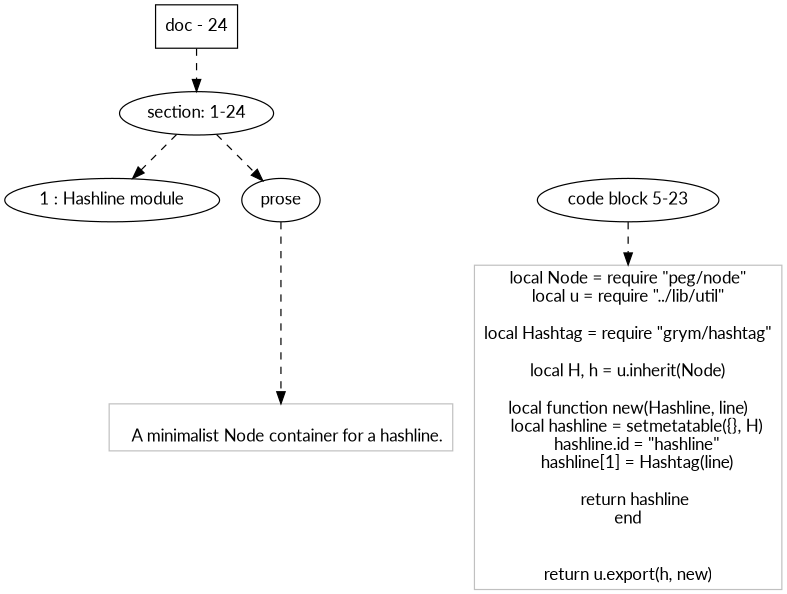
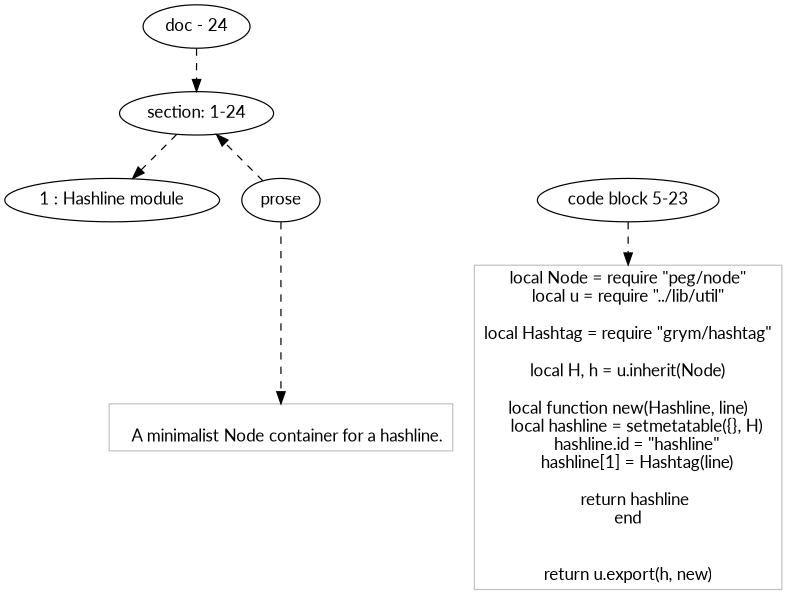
node "doc - 24": shape box -> ellipse
edge "section: 1-24" -> "prose": reversed
